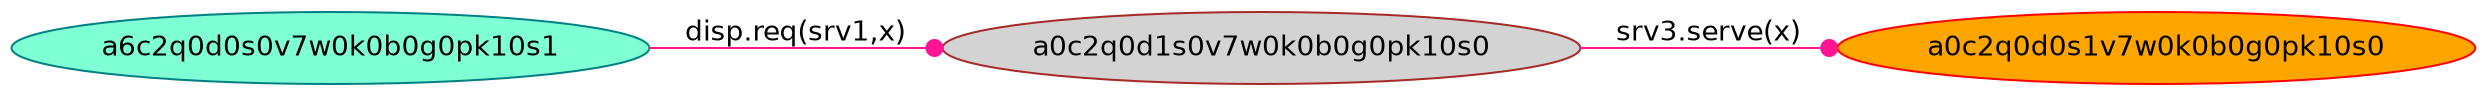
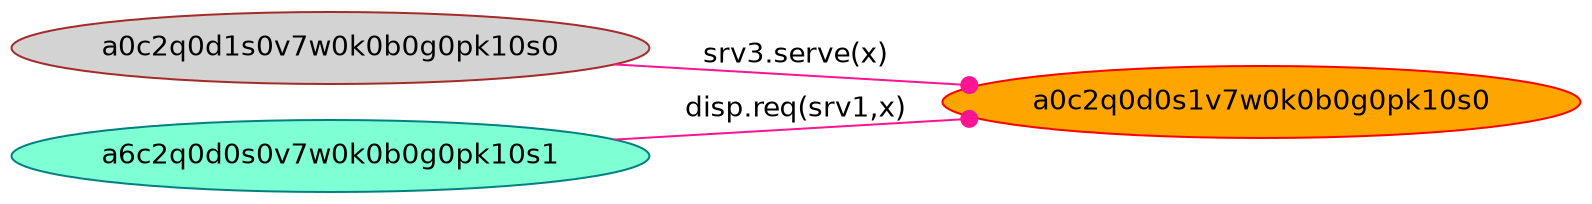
edge "a6c2q0d0s0v7w0k0b0g0pk10s1" -> "a0c2q0d1s0v7w0k0b0g0pk10s0": now "a6c2q0d0s0v7w0k0b0g0pk10s1" -> "a0c2q0d0s1v7w0k0b0g0pk10s0"
